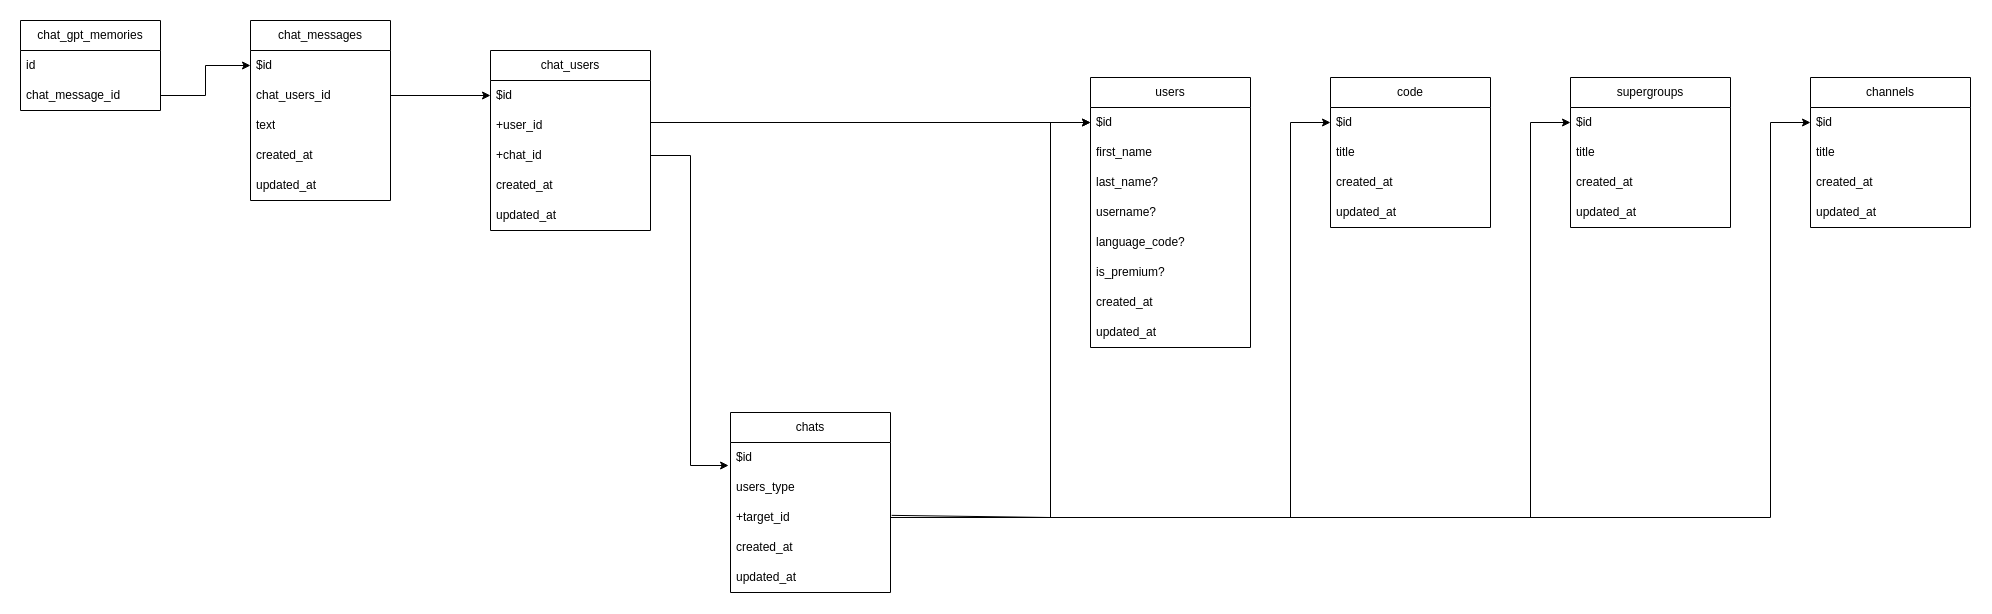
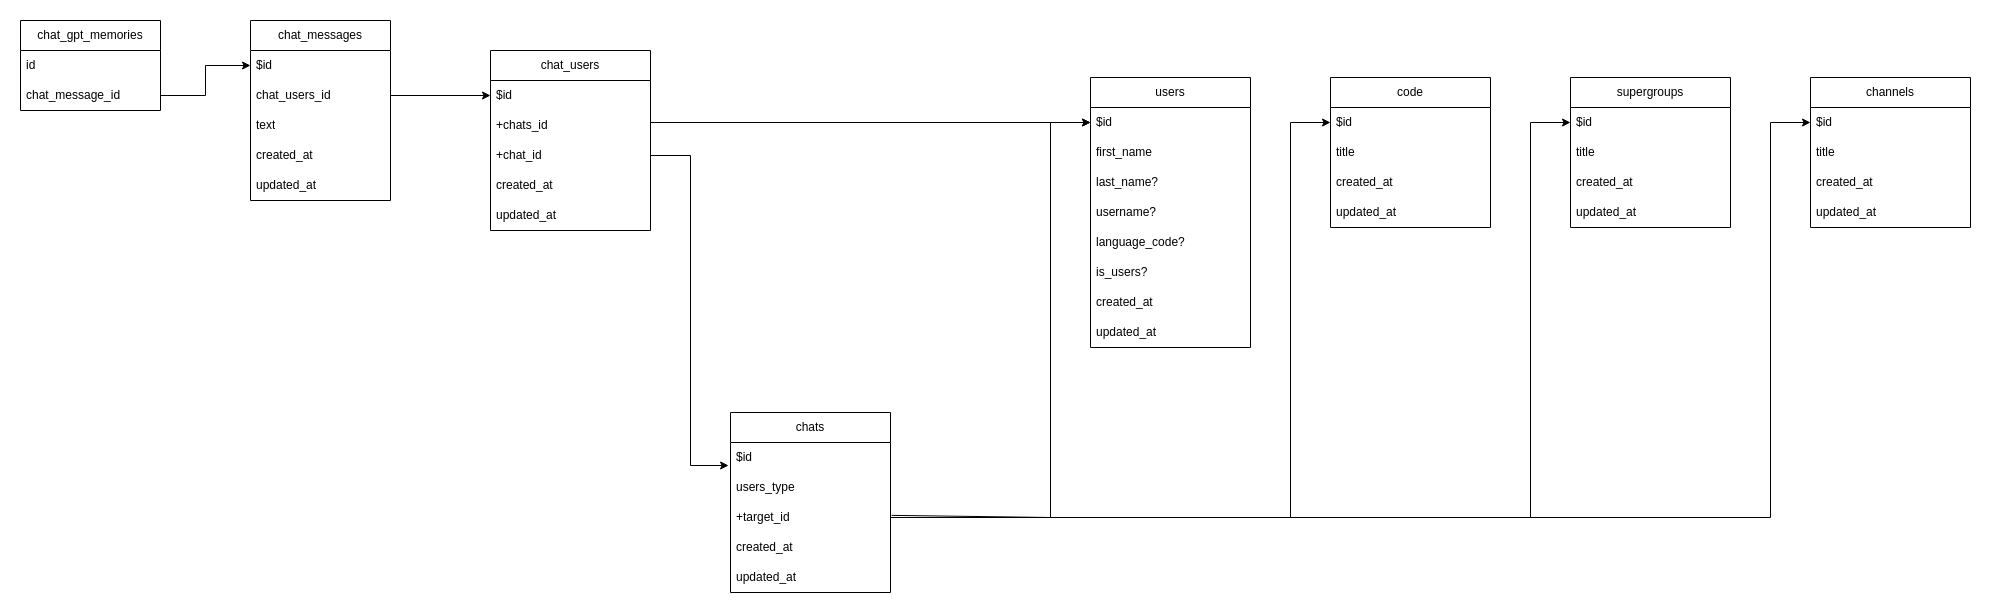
node "+user_id": label "+user_id" -> "+chats_id"
node "is_premium?": label "is_premium?" -> "is_users?"
